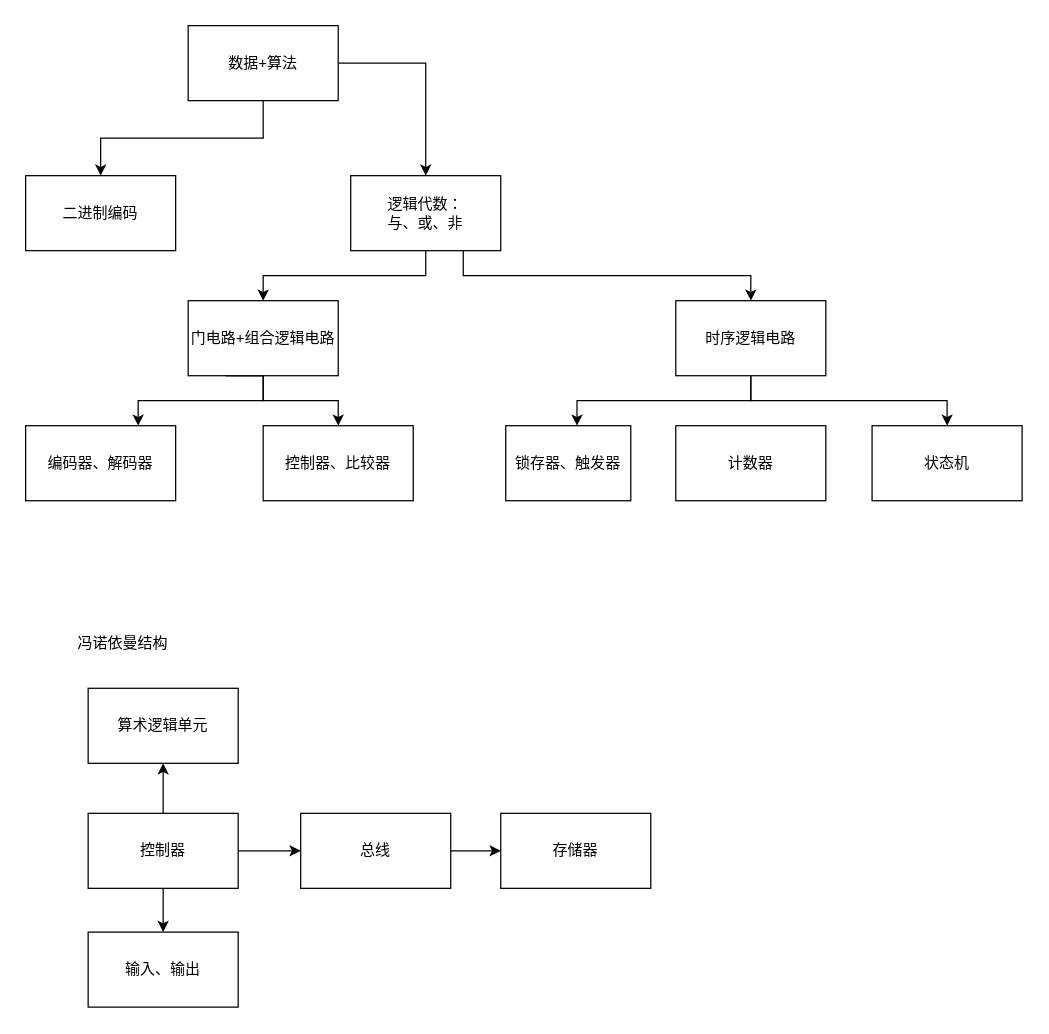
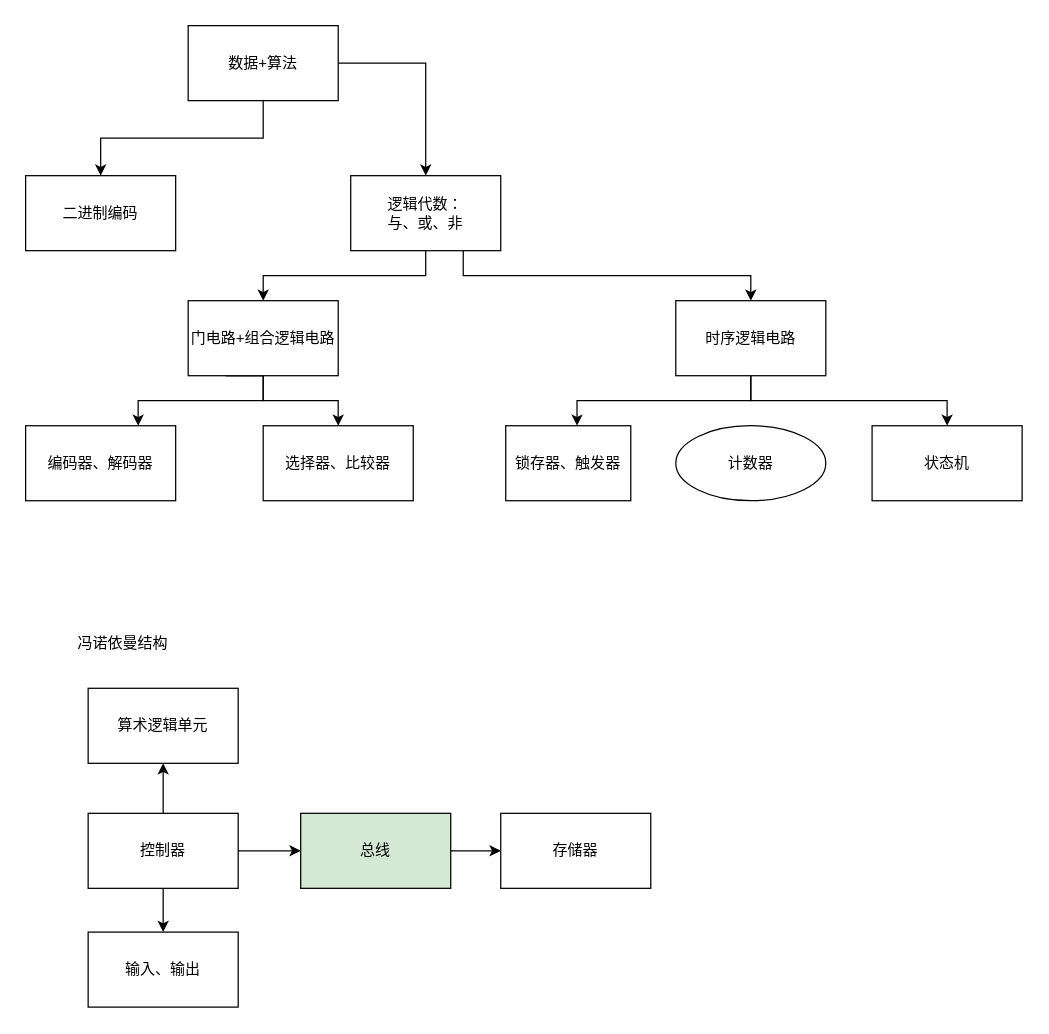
node "控制器、比较器": label "控制器、比较器" -> "选择器、比较器"
node "计数器": shape rectangle -> ellipse
node "总线": fillcolor #ffffff -> #d5e8d4
